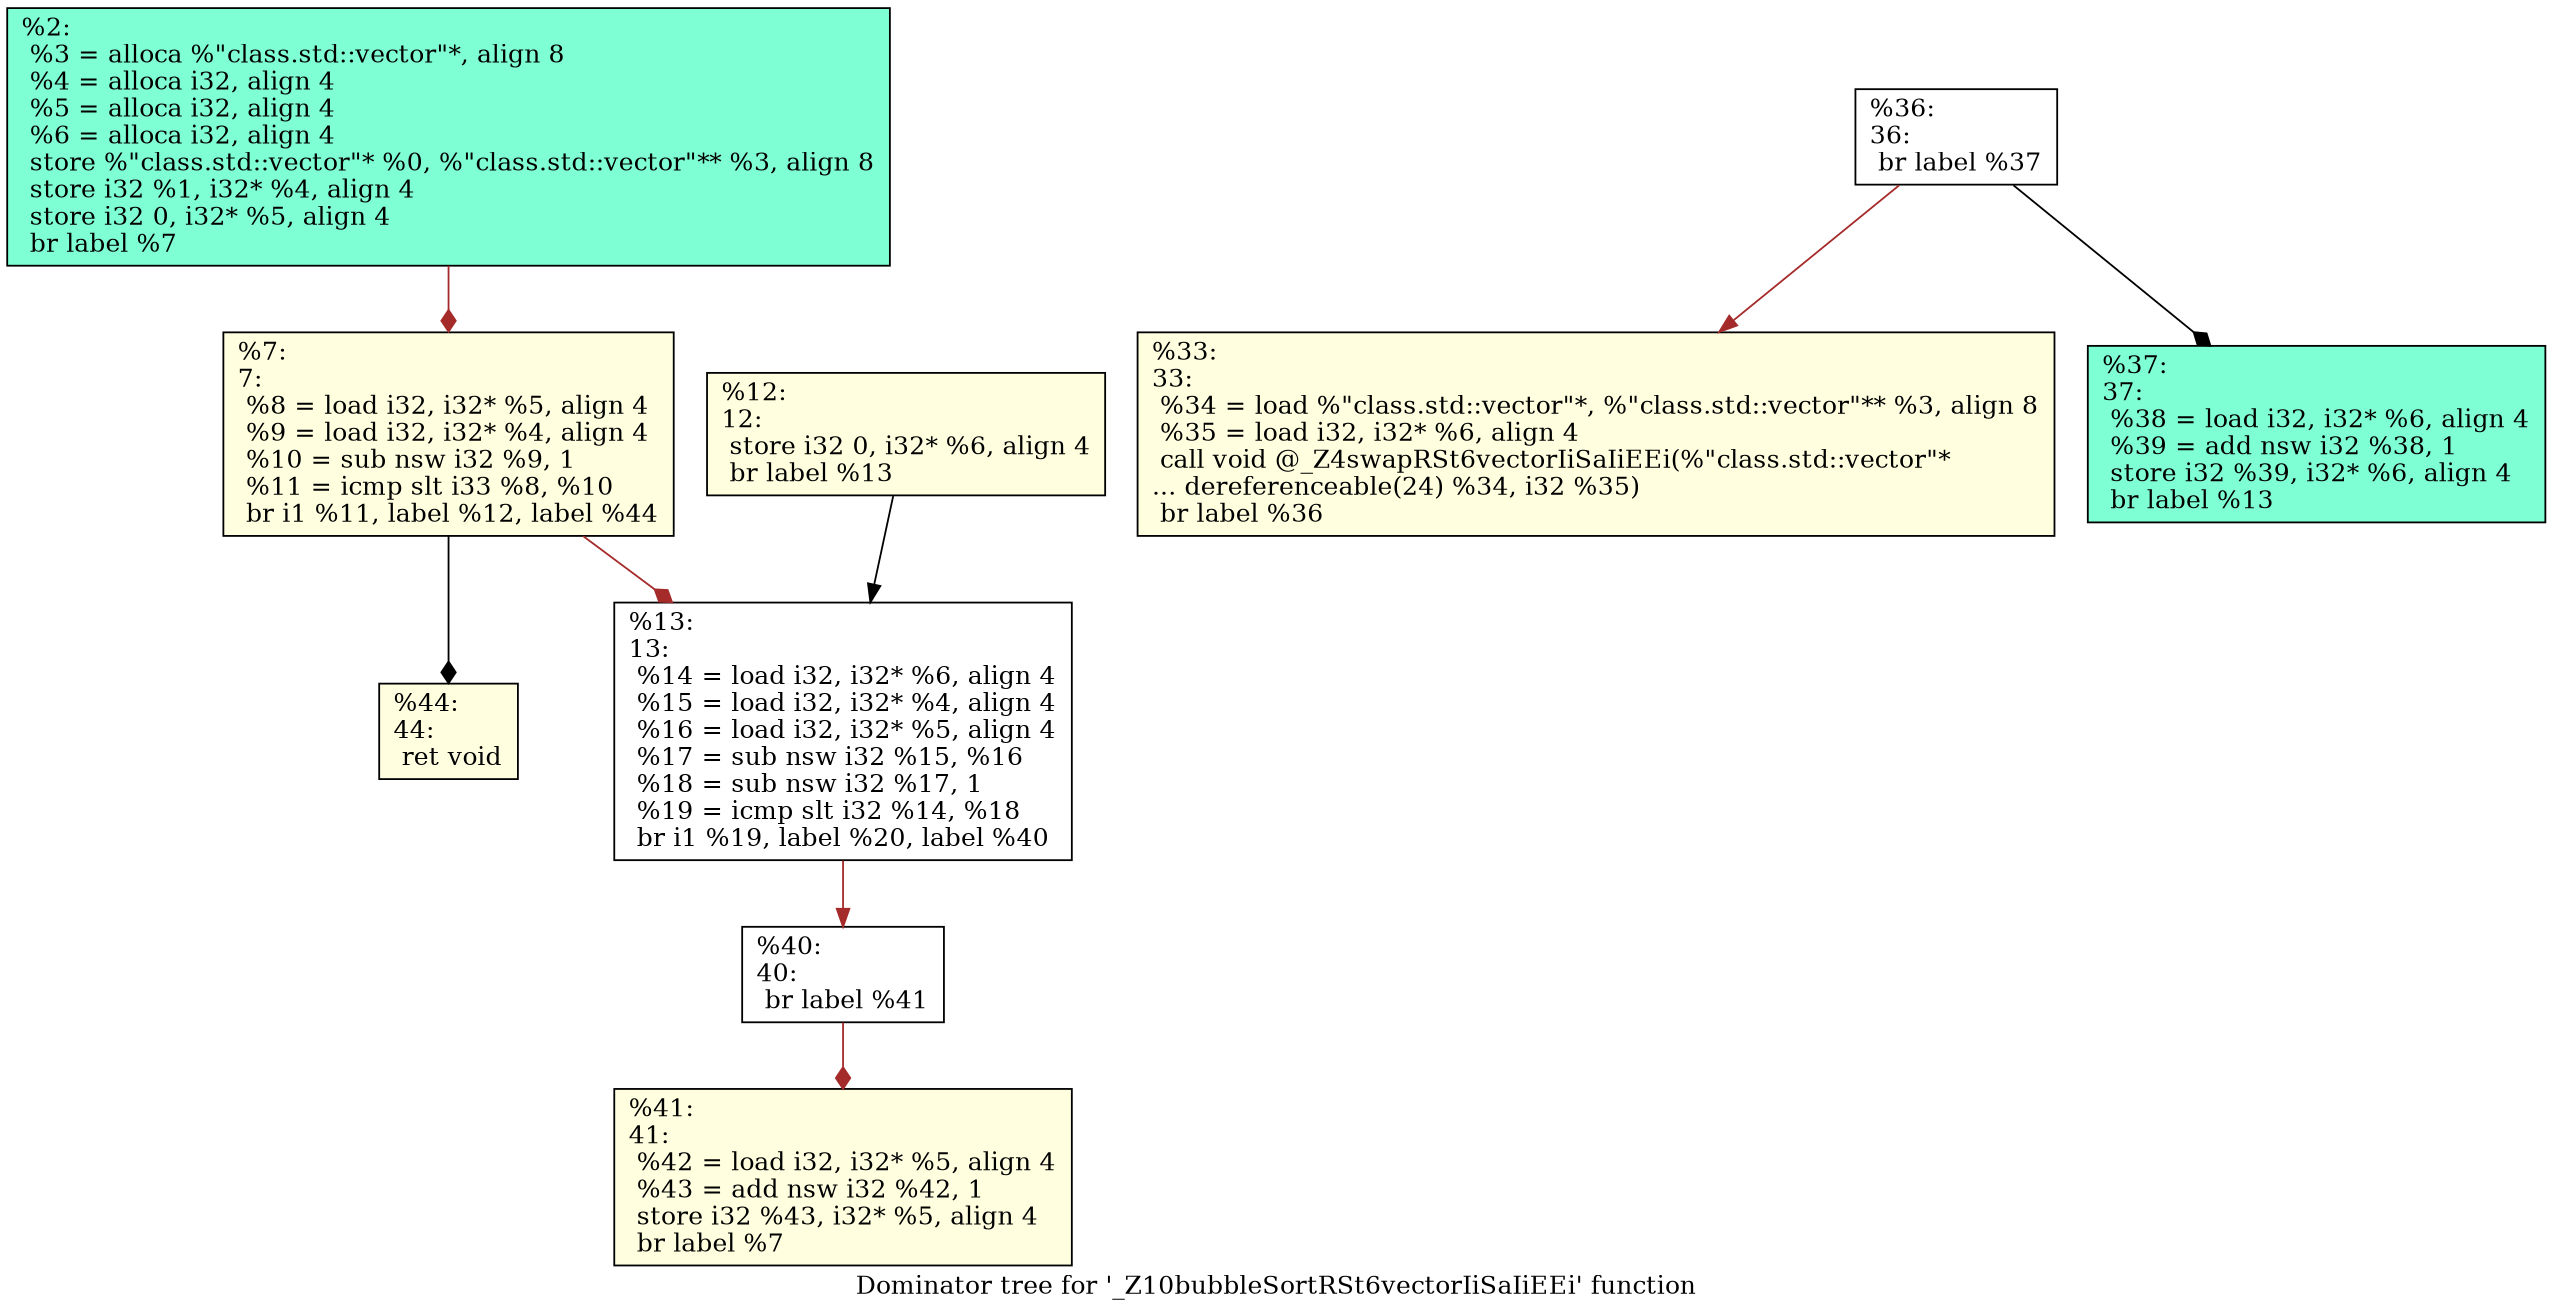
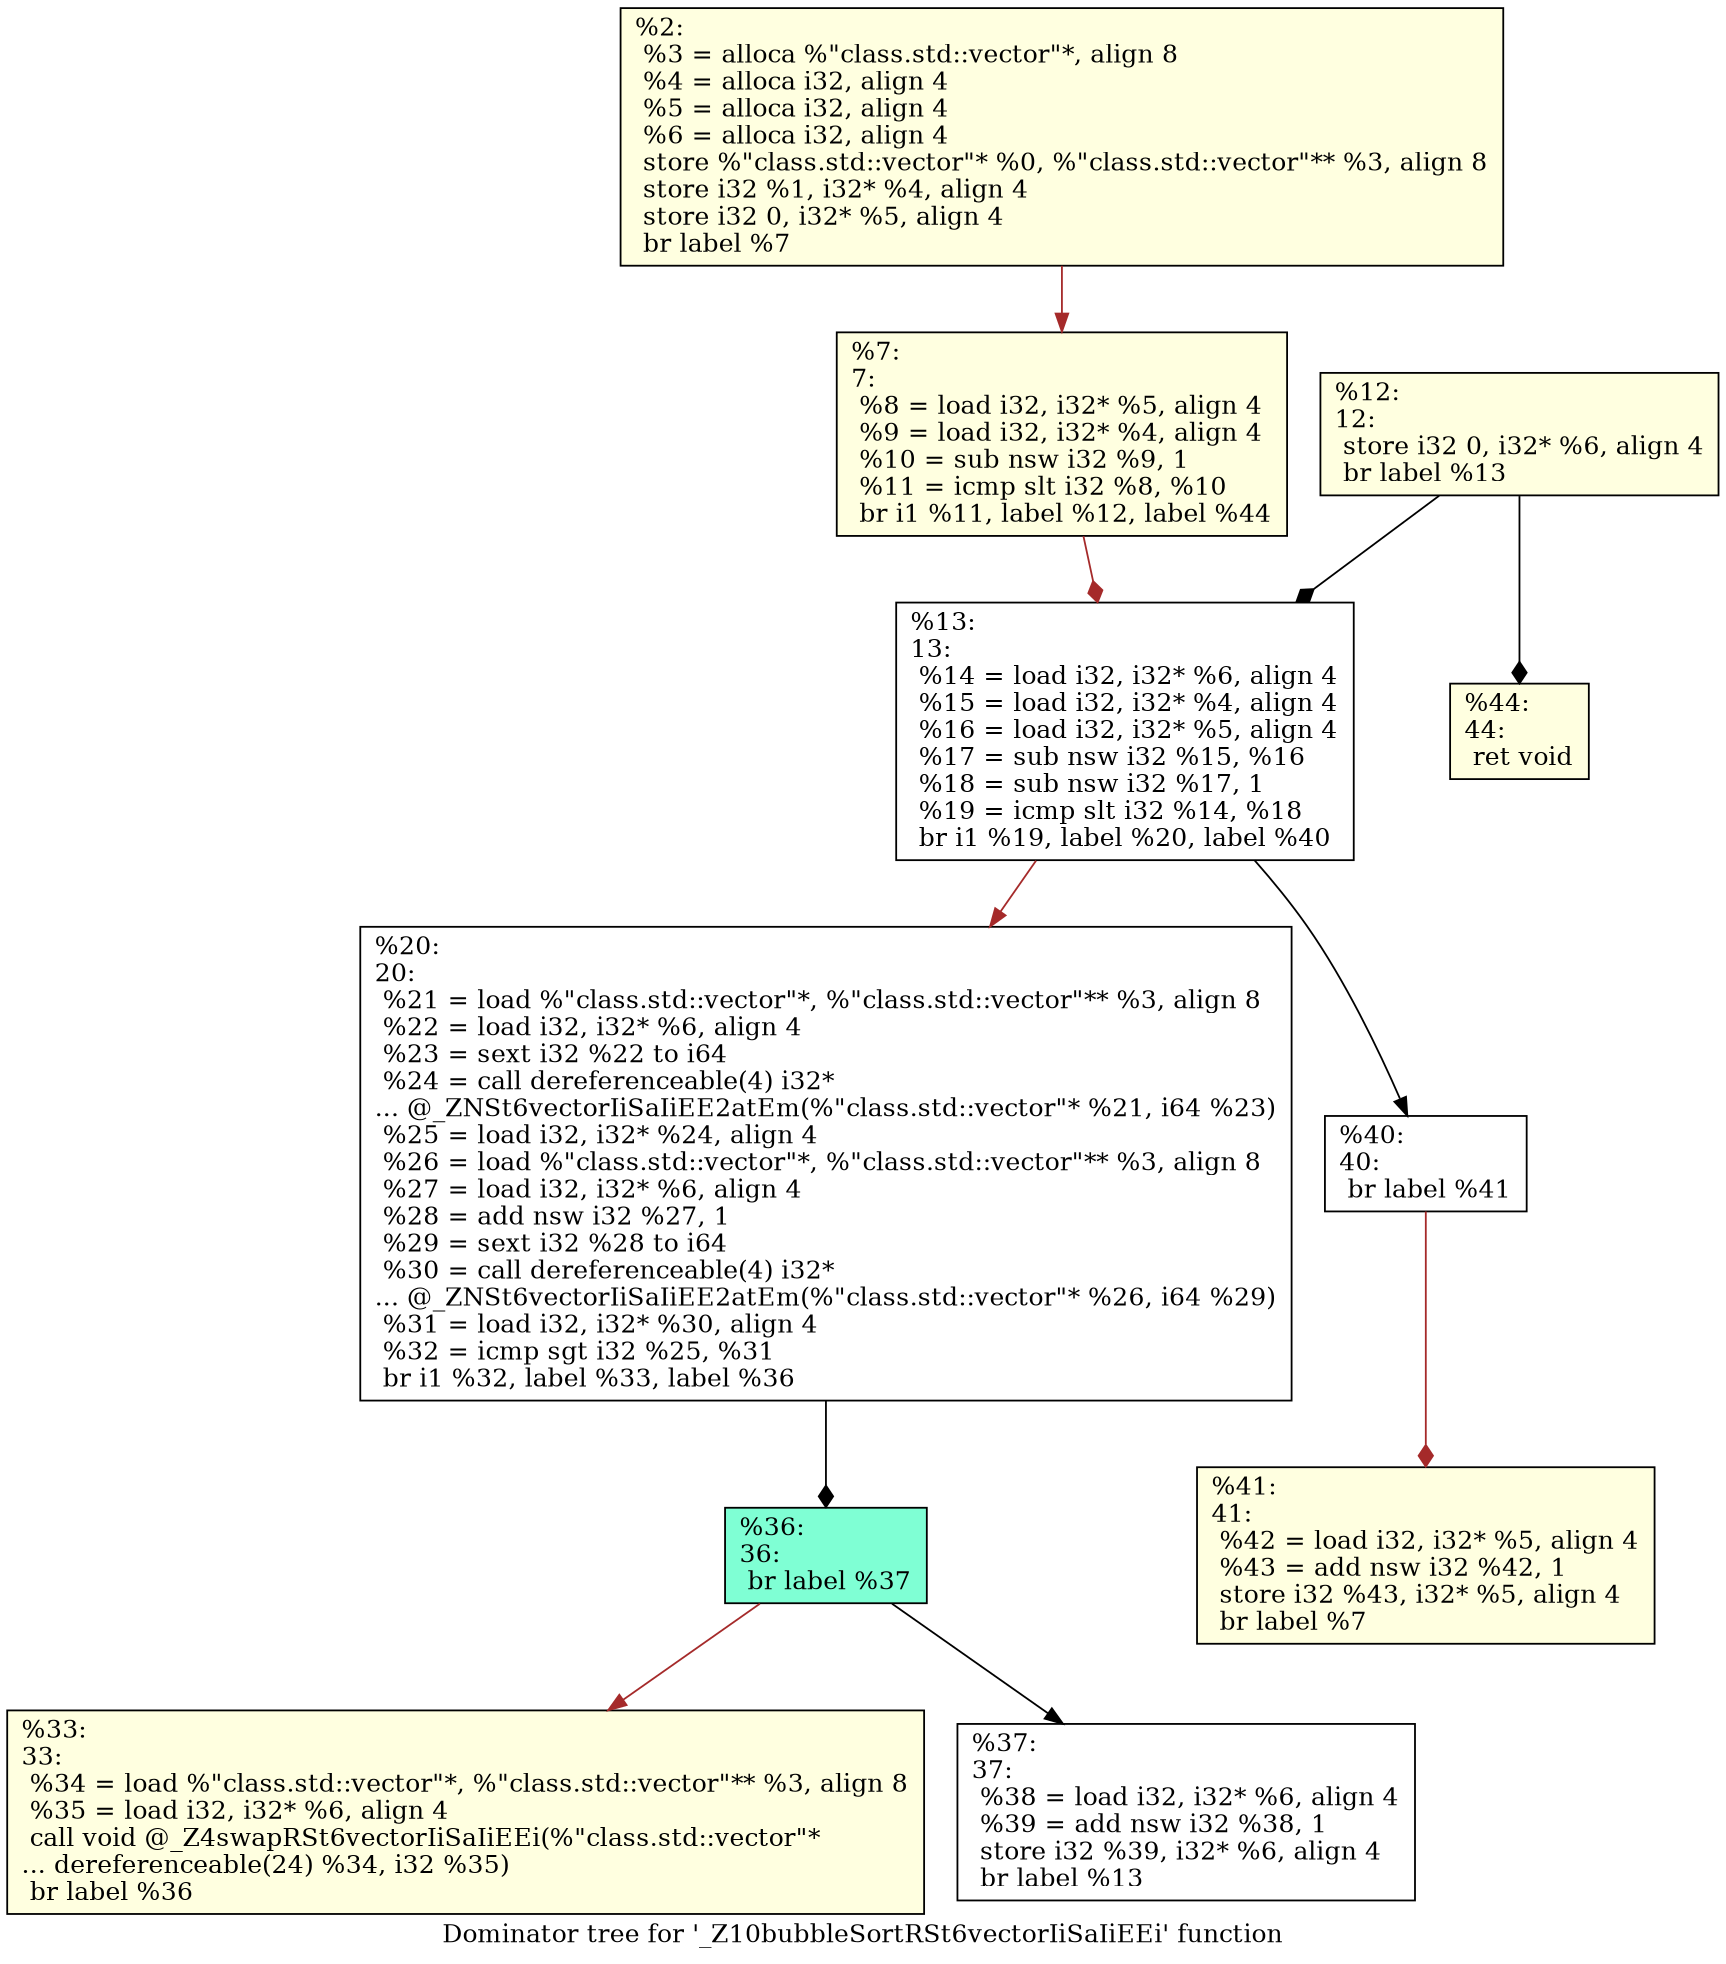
node "%2:": fillcolor aquamarine -> lightyellow
node "%36:": fillcolor white -> aquamarine
edge "%36:" -> "%37:": arrowhead diamond -> normal
edge "%2:" -> "%7:": arrowhead diamond -> normal
node "%37:": fillcolor aquamarine -> white
node "%7:": text "%11 = icmp slt i33 %8, %10" -> "%11 = icmp slt i32 %8, %10"
edge "%12:" -> "%13:": arrowhead normal -> diamond
edge "%7:" -> "%44:": now "%12:" -> "%44:"
edge "%13:" -> "%40:": color brown -> black
node "%20:": added
